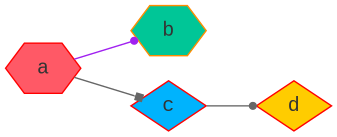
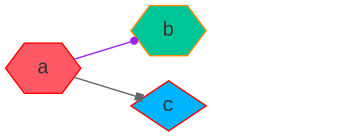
node "d": removed
